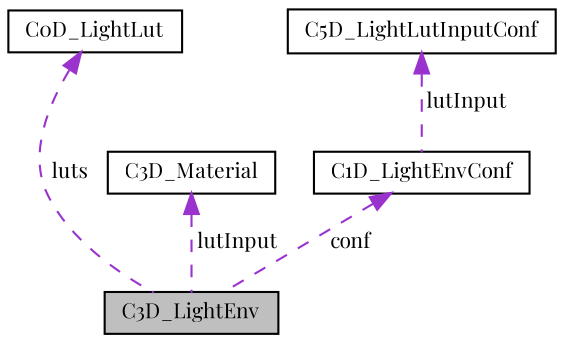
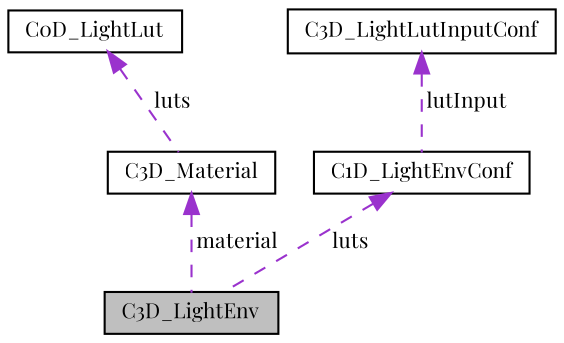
node "C5D_LightLutInputConf": label "C5D_LightLutInputConf" -> "C3D_LightLutInputConf"
edge "C3D_LightEnv" -> "C0D_LightLut": now "C3D_Material" -> "C0D_LightLut"
edge "C3D_LightEnv" -> "C3D_Material": label " lutInput" -> " material"
edge "C3D_LightEnv" -> "C1D_LightEnvConf": label " conf" -> " luts"
